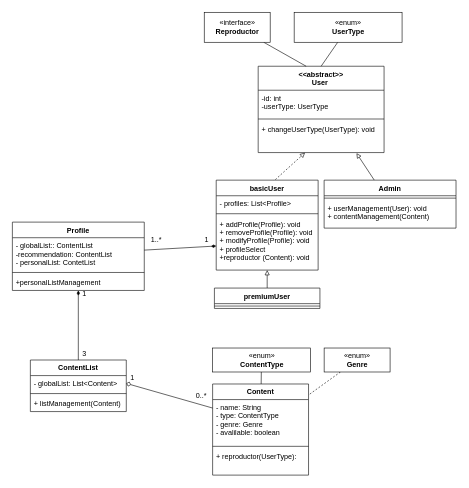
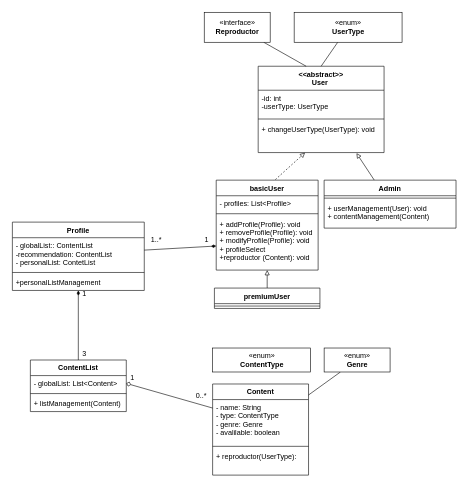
edge "«enum» ContentType" -- "Content": removed
edge "«enum» Genre" -- "Content": style dashed -> solid
